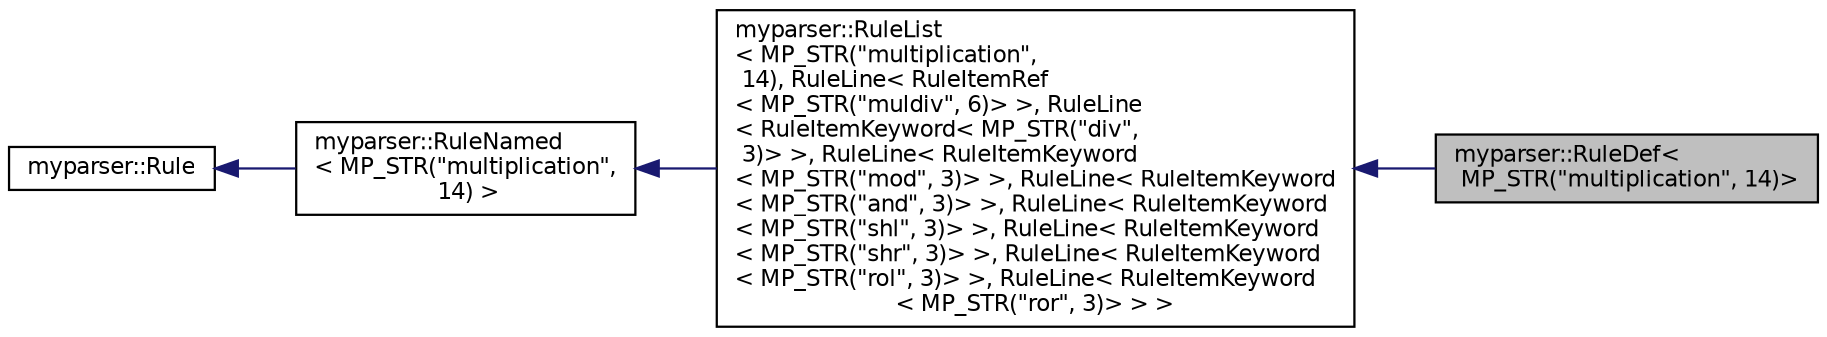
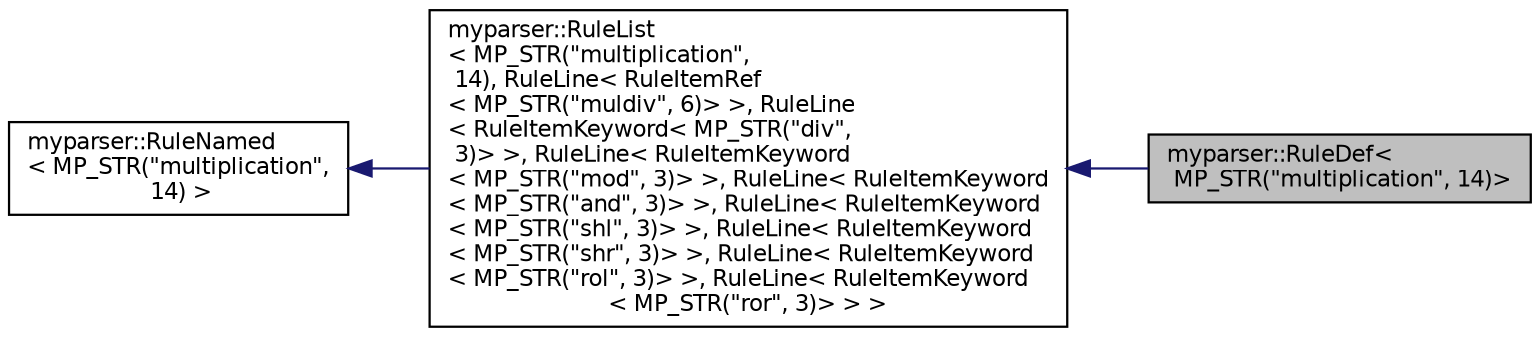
node "myparser::Rule": removed
